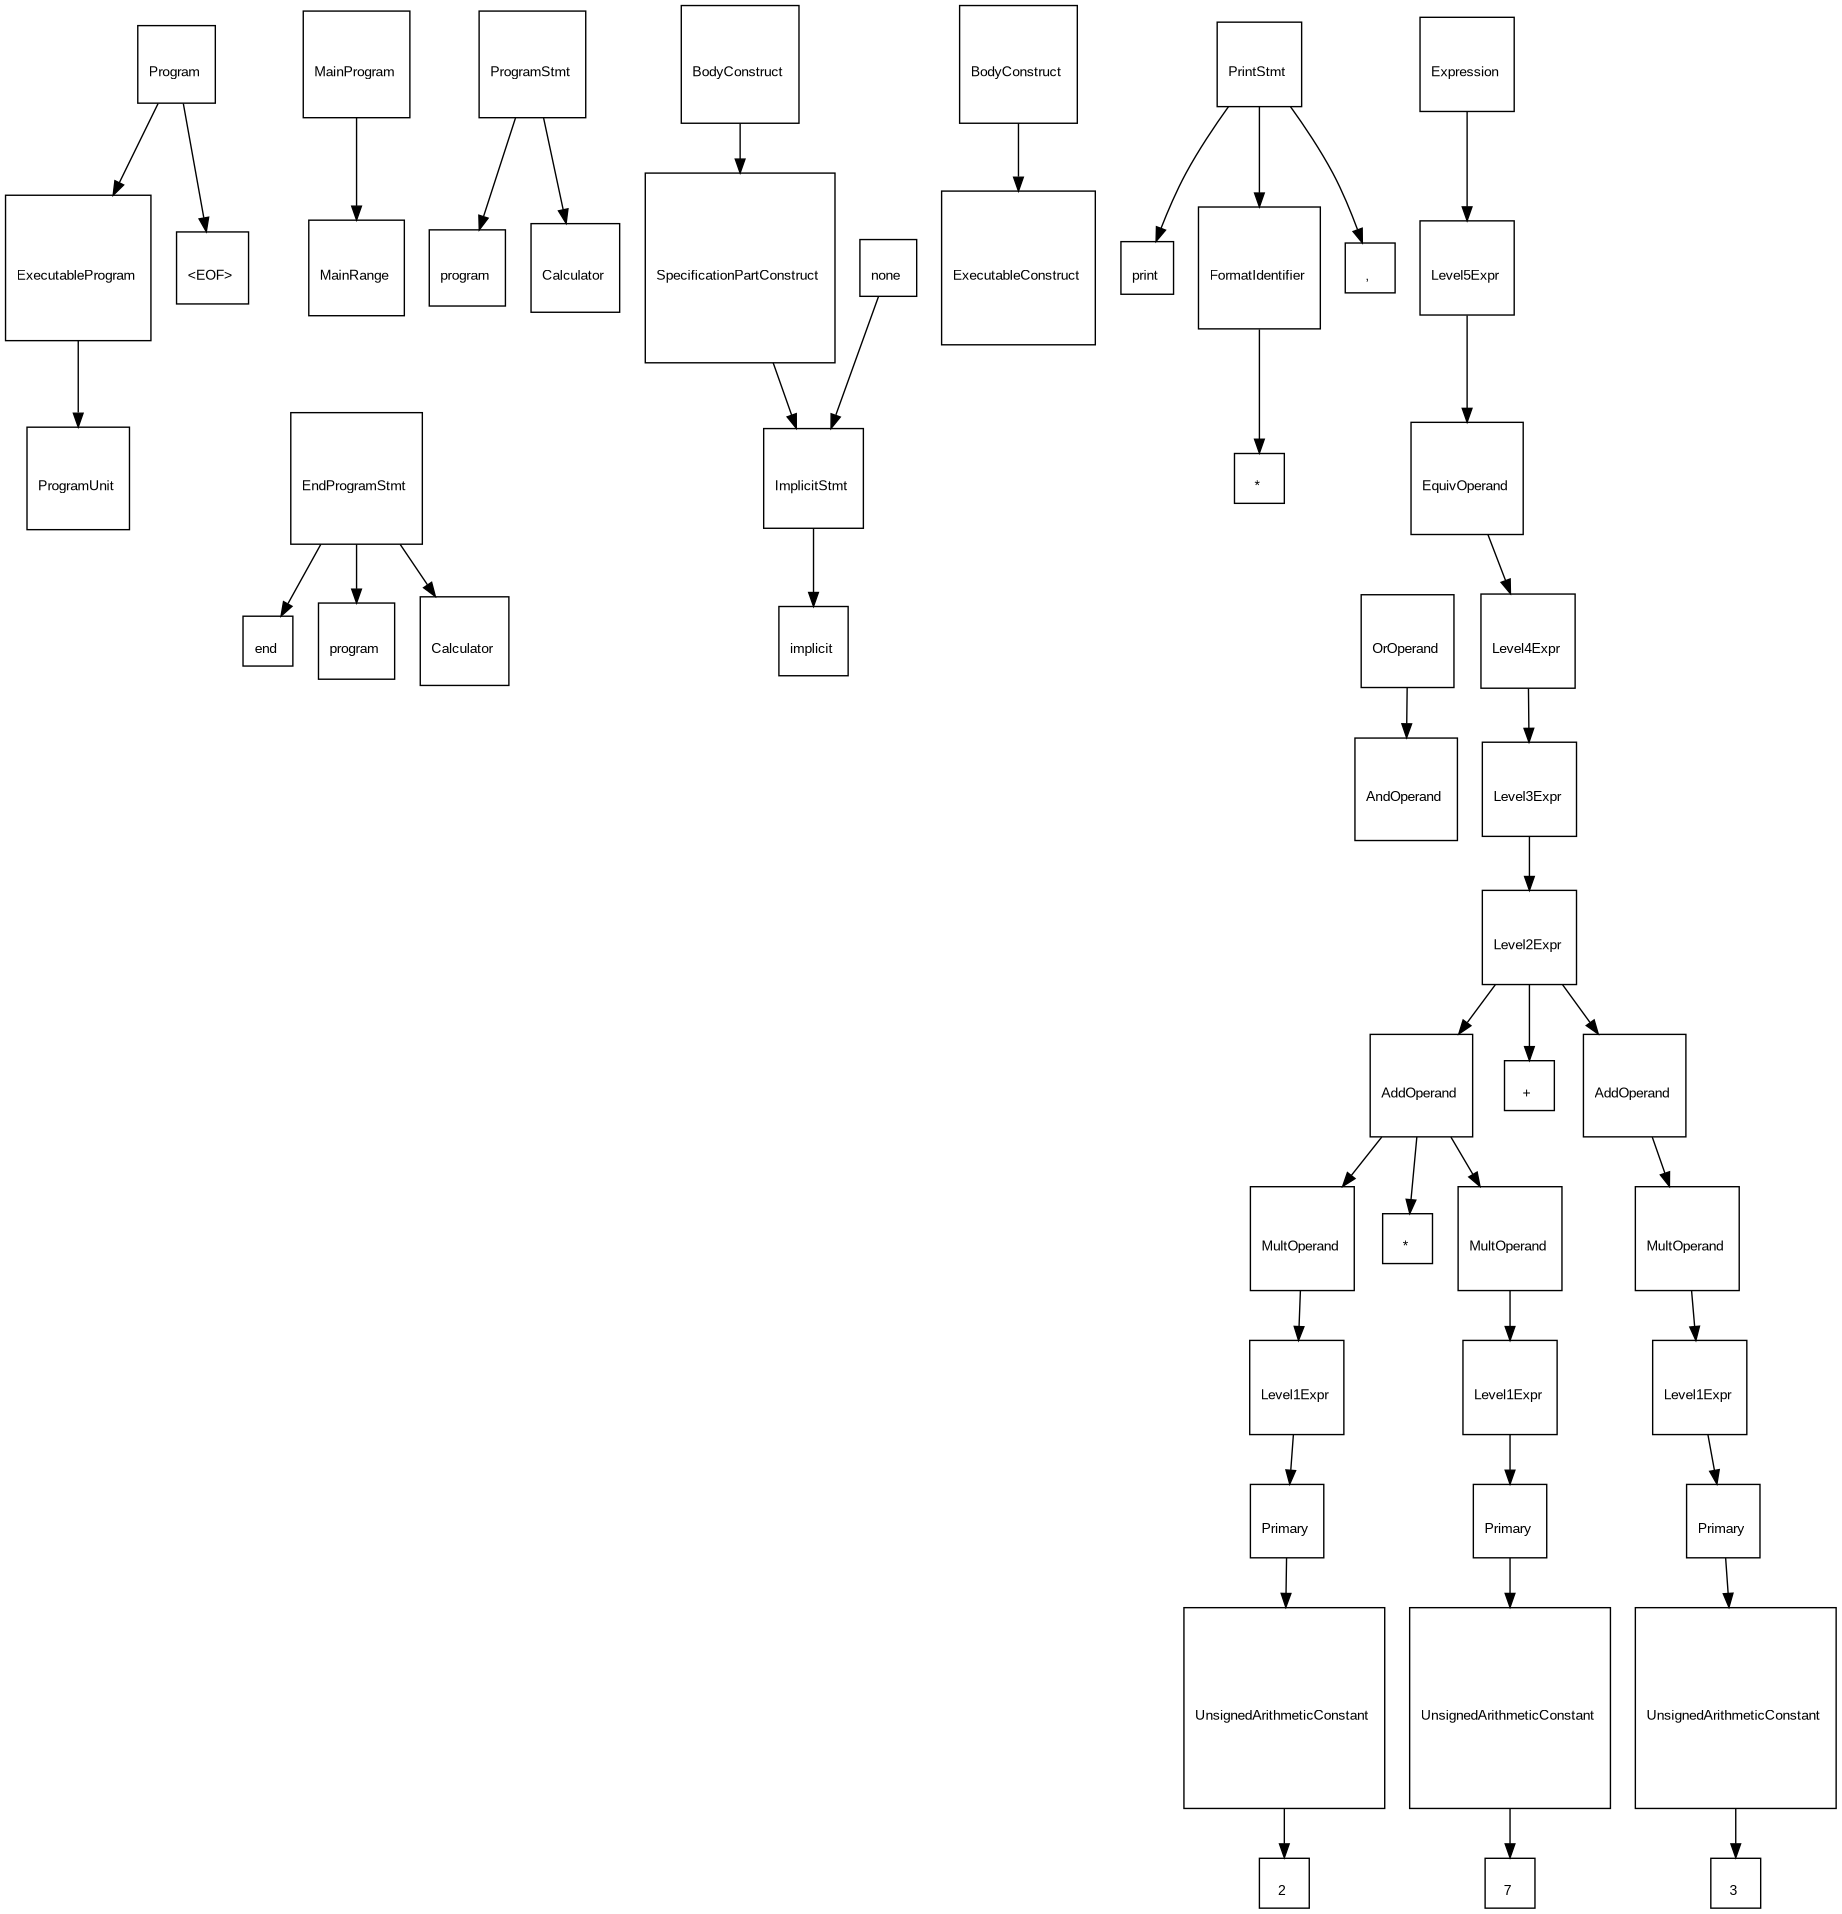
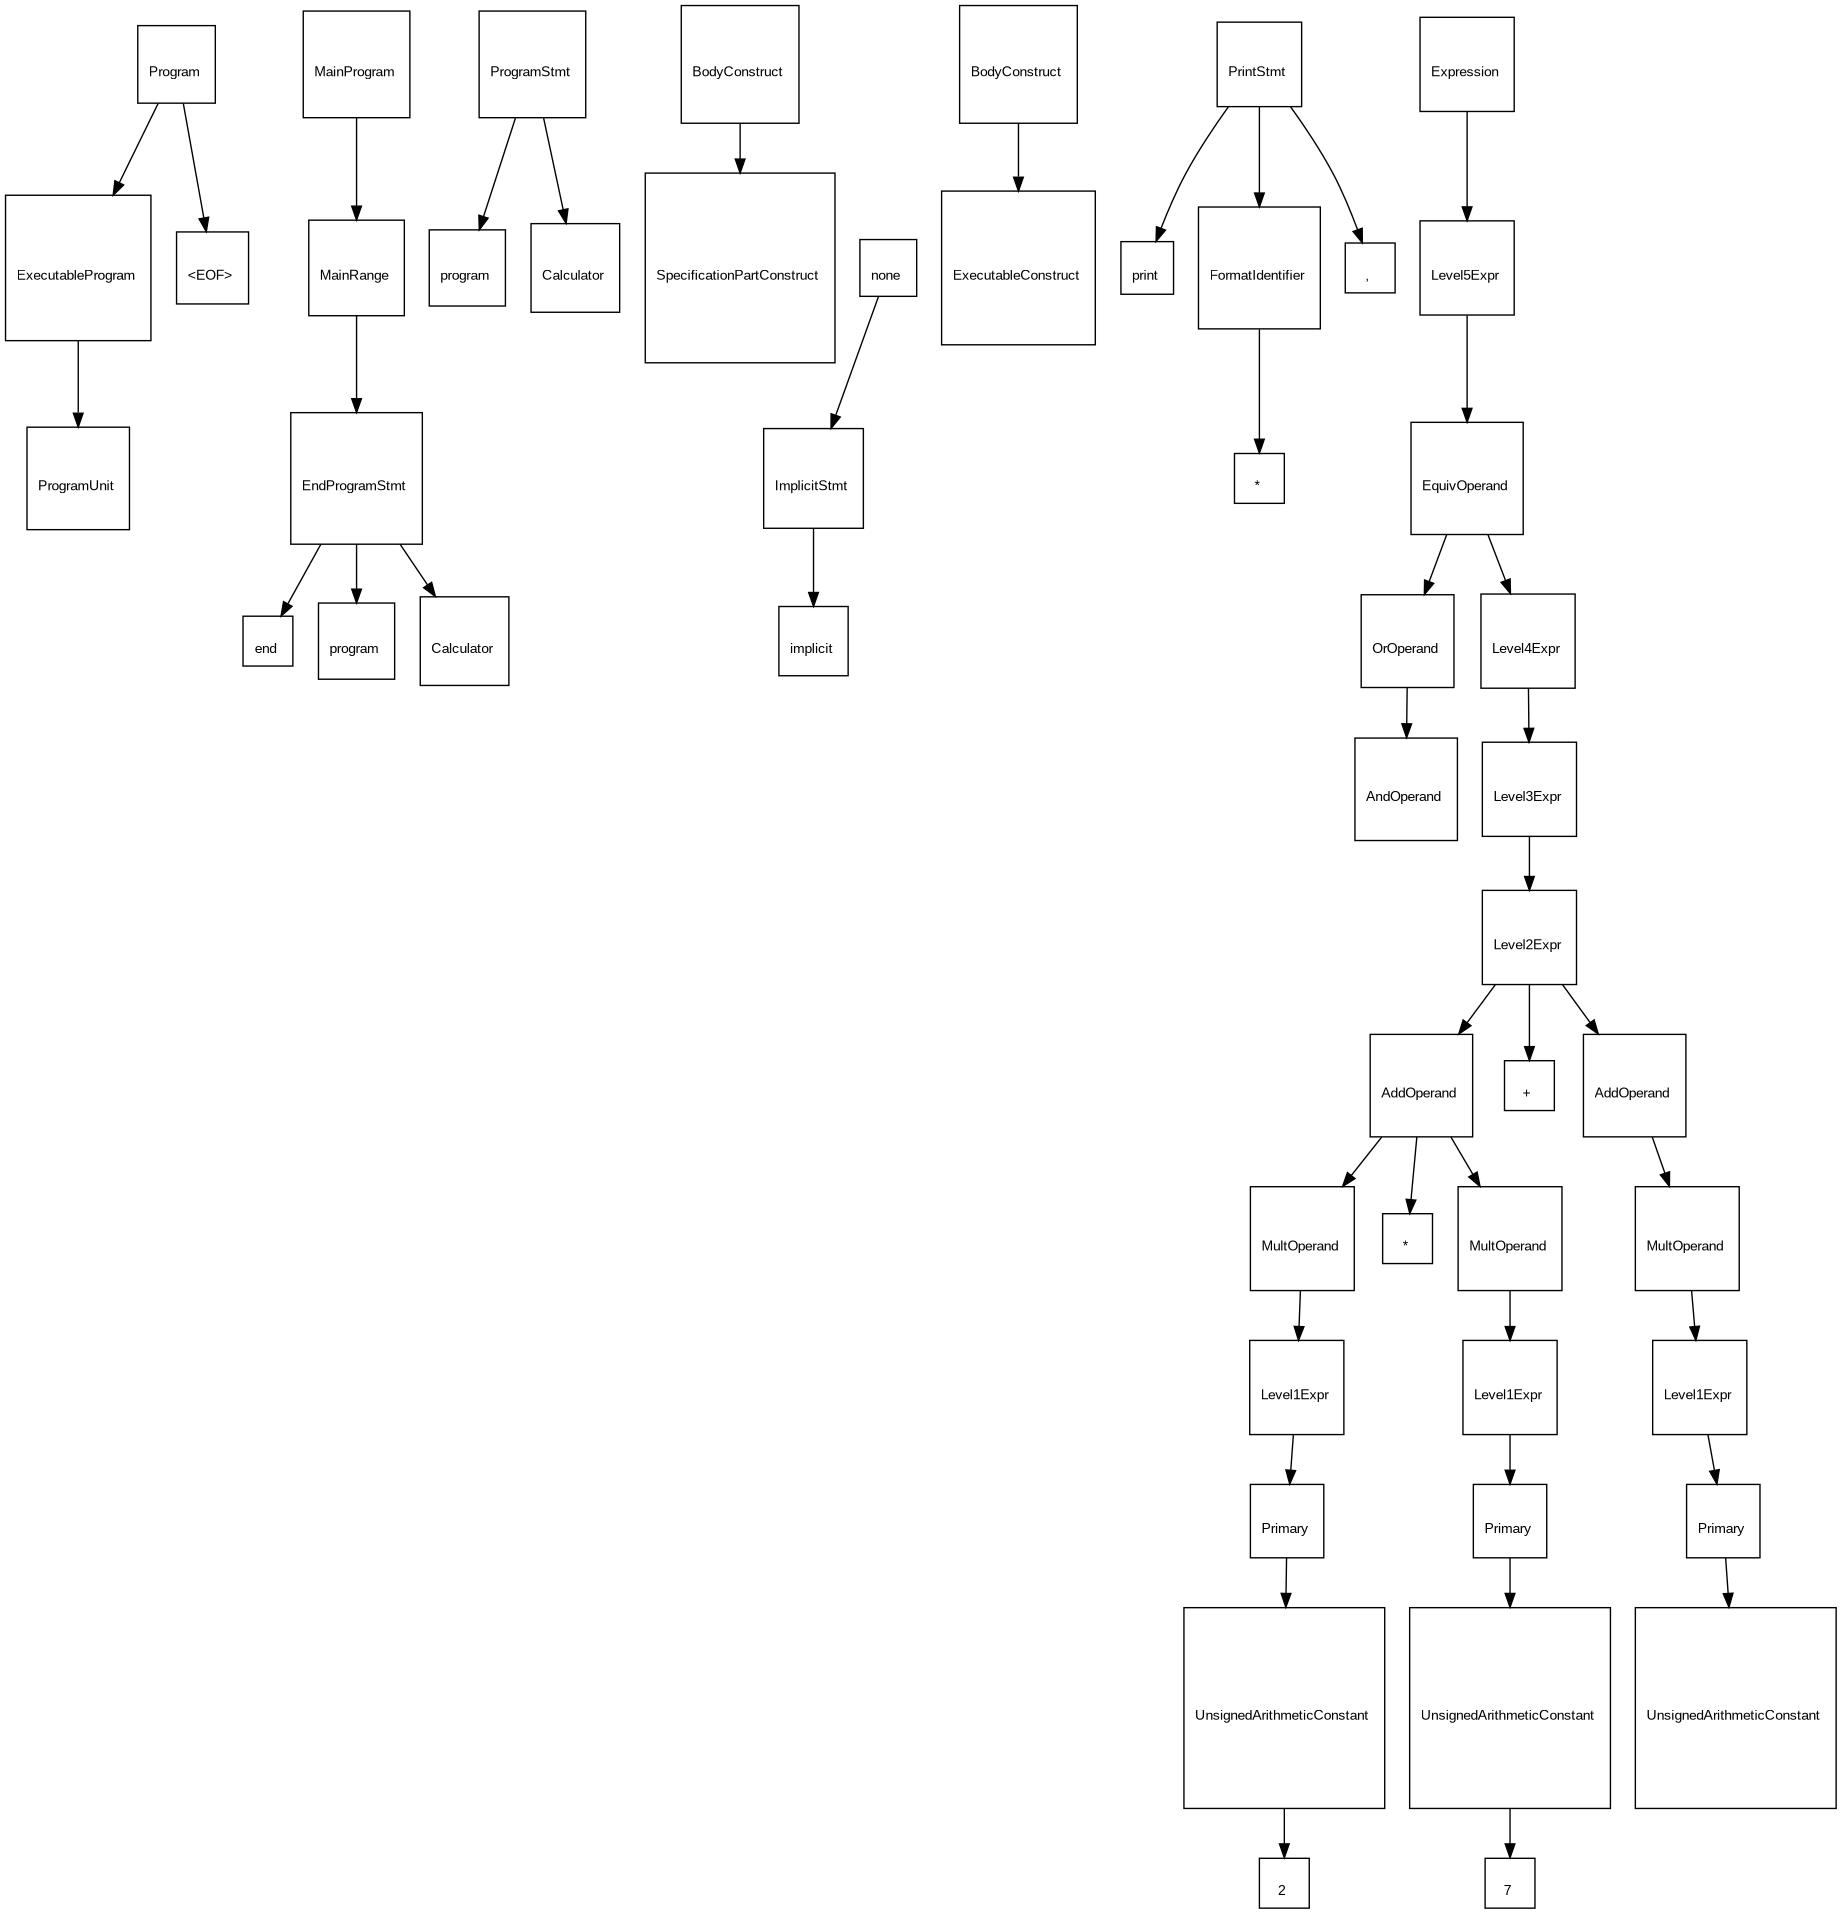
edge "MainRange" -> "EndProgramStmt": added
edge "SpecificationPartConstruct" -> "ImplicitStmt": removed
edge "EquivOperand" -> "OrOperand": added
node "3": removed
